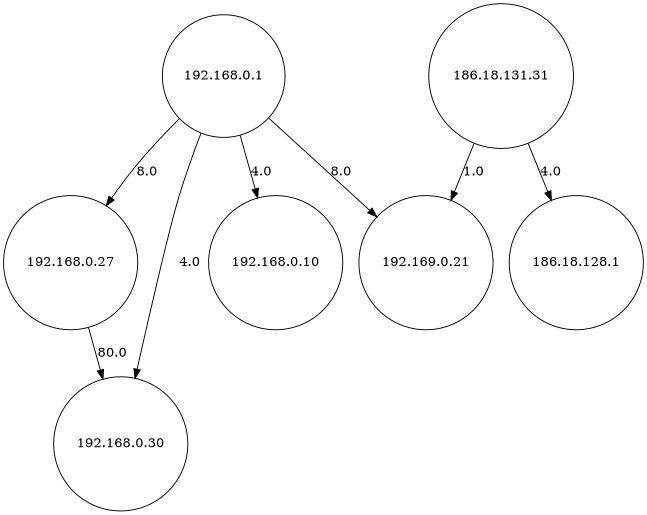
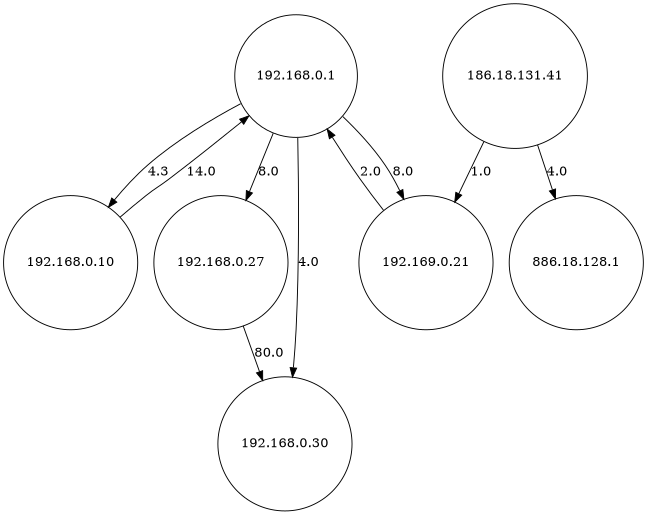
node "186.18.131.31": label "186.18.131.31" -> "186.18.131.41"
edge "192.168.0.10" -> "192.168.0.1": added, label "14.0"
edge "192.168.0.1" -> "192.168.0.10": label "4.0" -> "4.3"
edge "192.169.0.21" -> "192.168.0.1": added, label "2.0"
node "186.18.128.1": label "186.18.128.1" -> "886.18.128.1"
